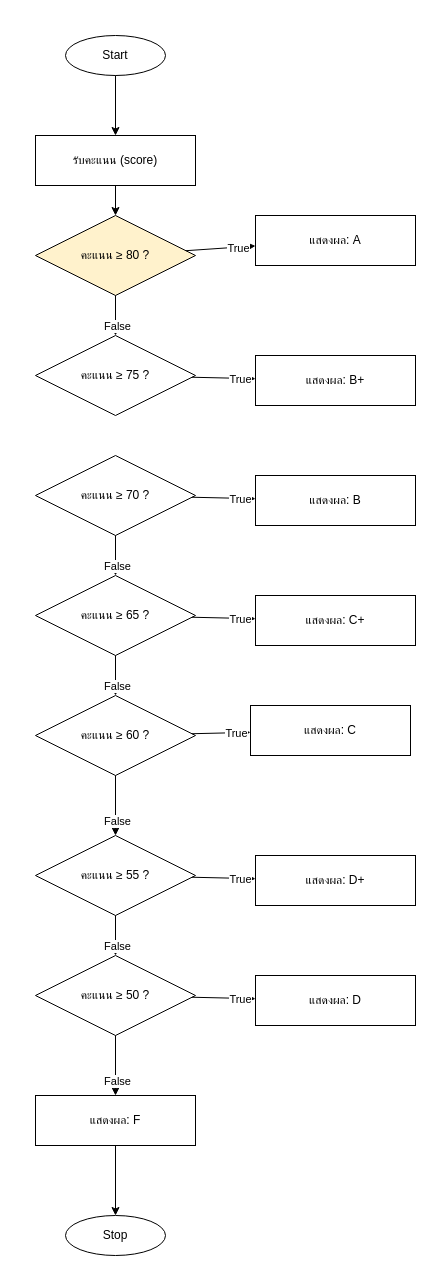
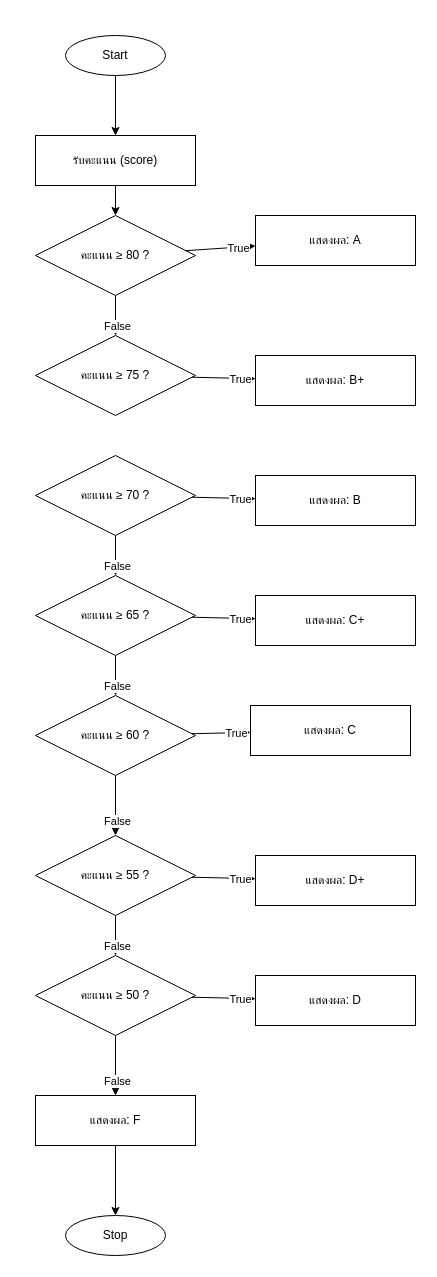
node "คะแนน ≥ 80 ?": fillcolor #fff2cc -> #ffffff
